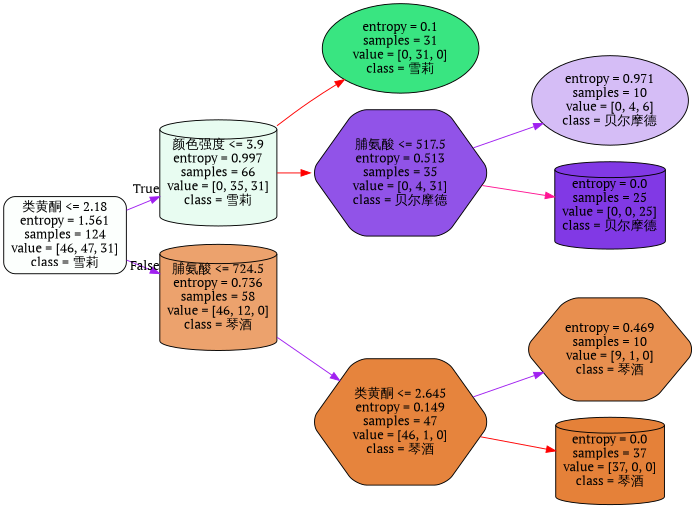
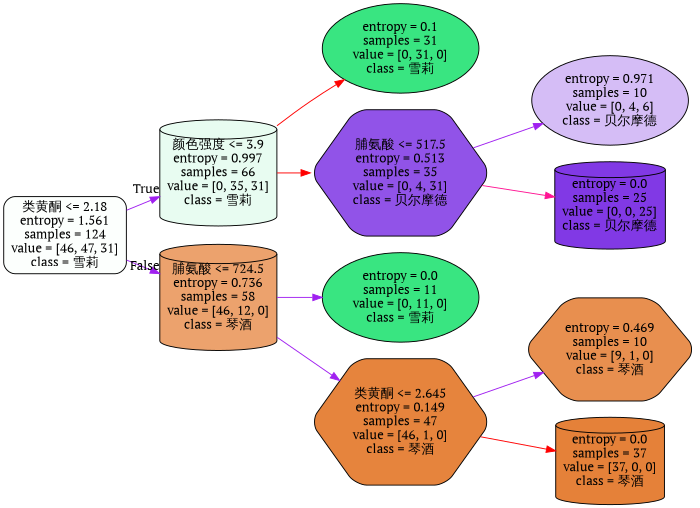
node "entropy = 0.0 samples = 11 value = [0, 11, 0] class = 雪莉": added
